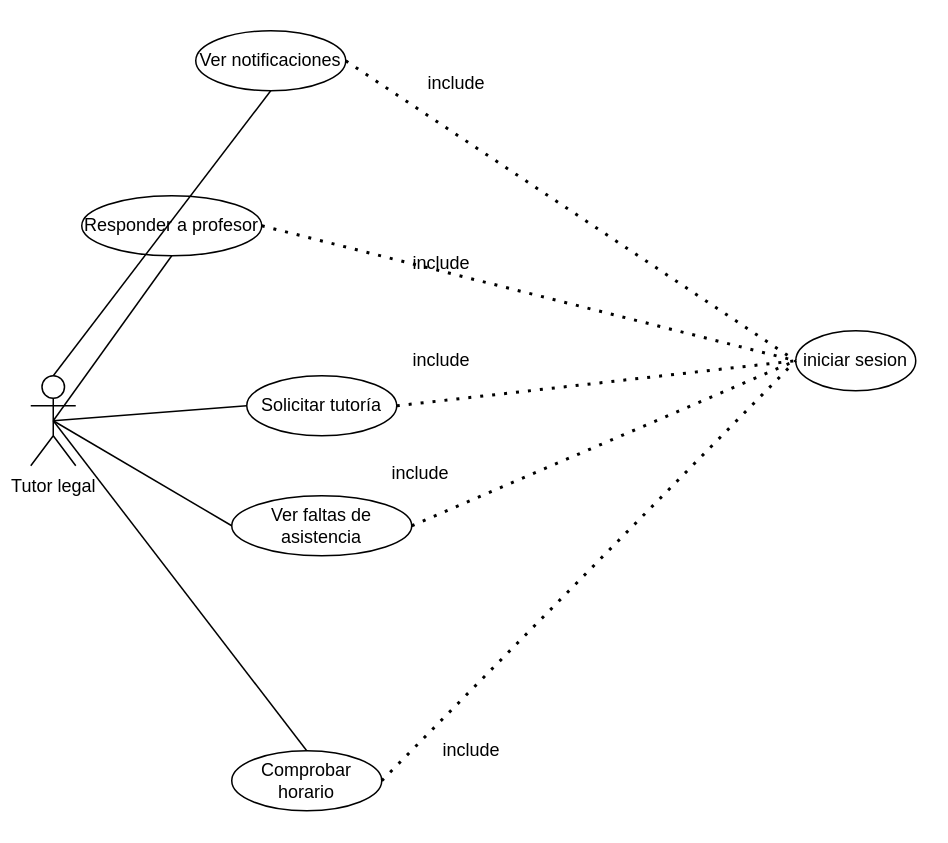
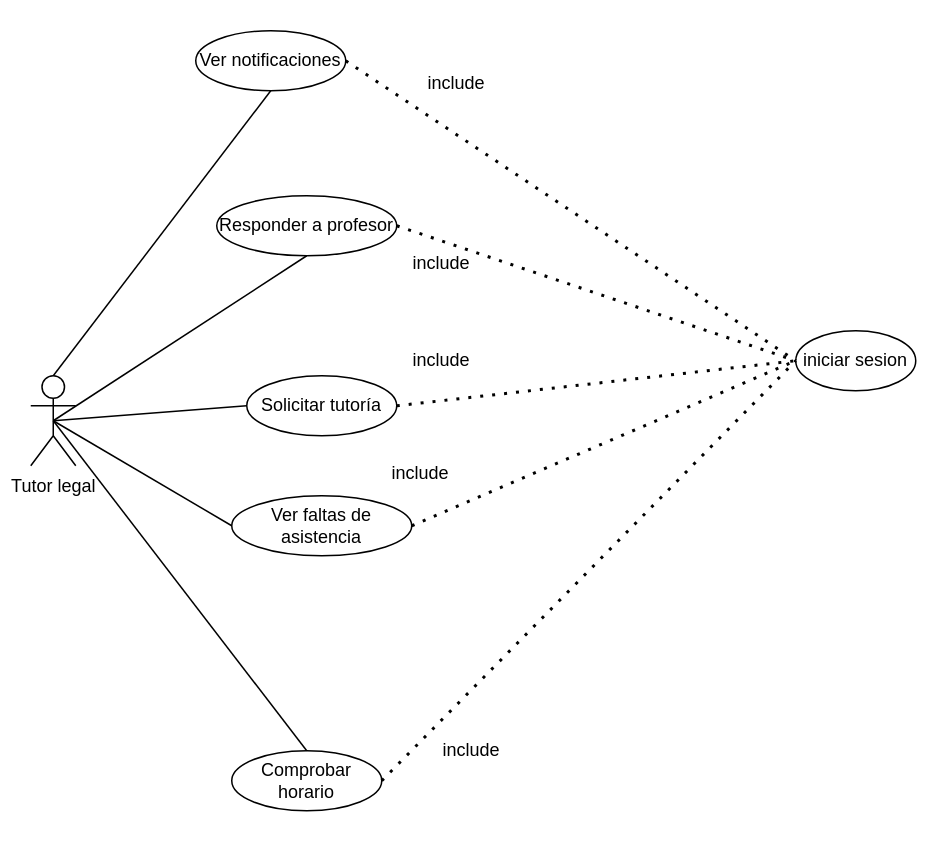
node "Responder a profesor": moved (172, 226) -> (307, 226)
